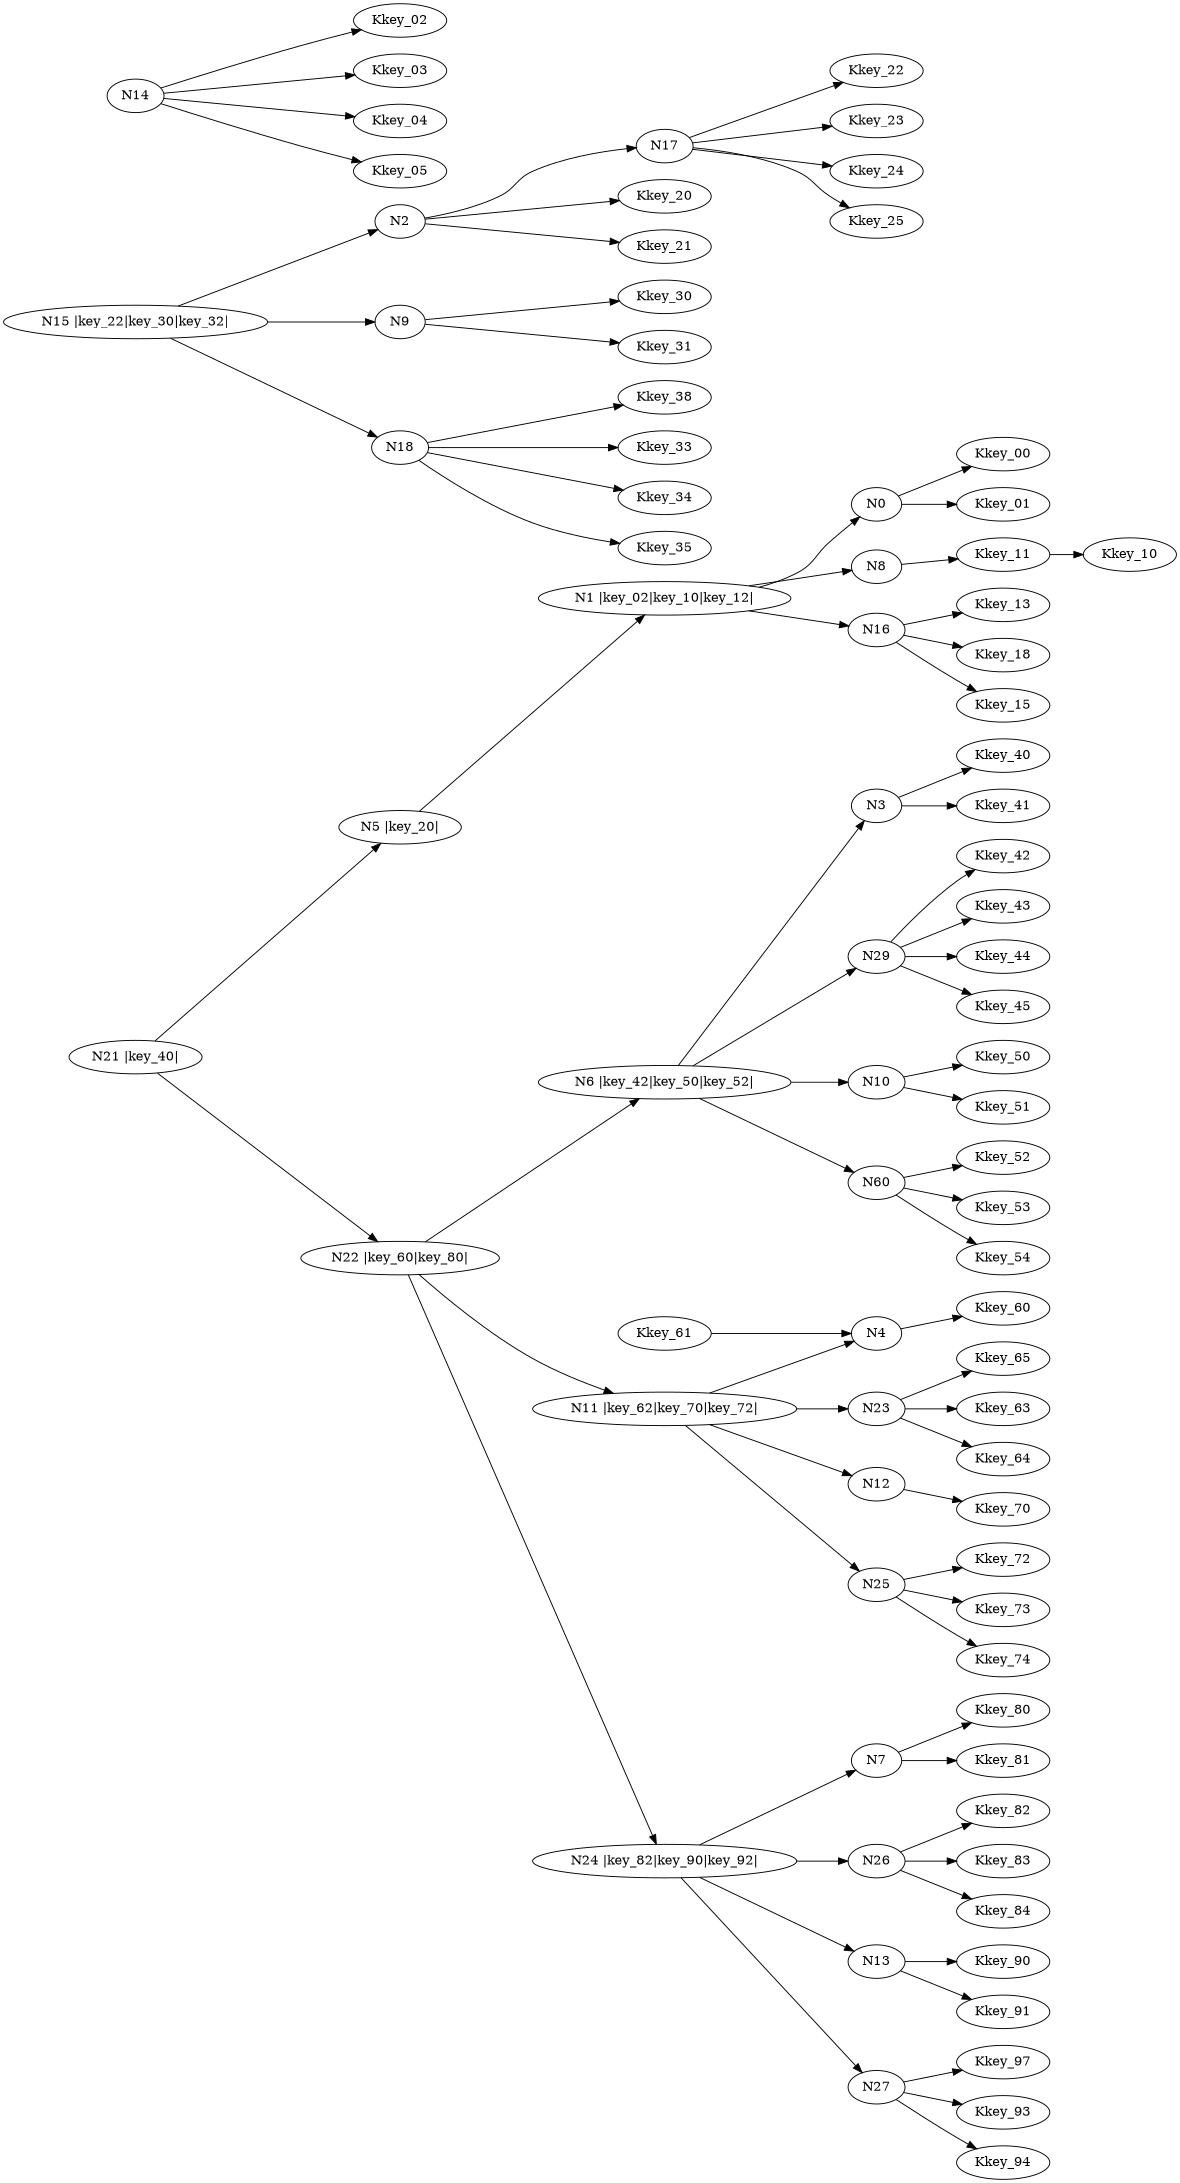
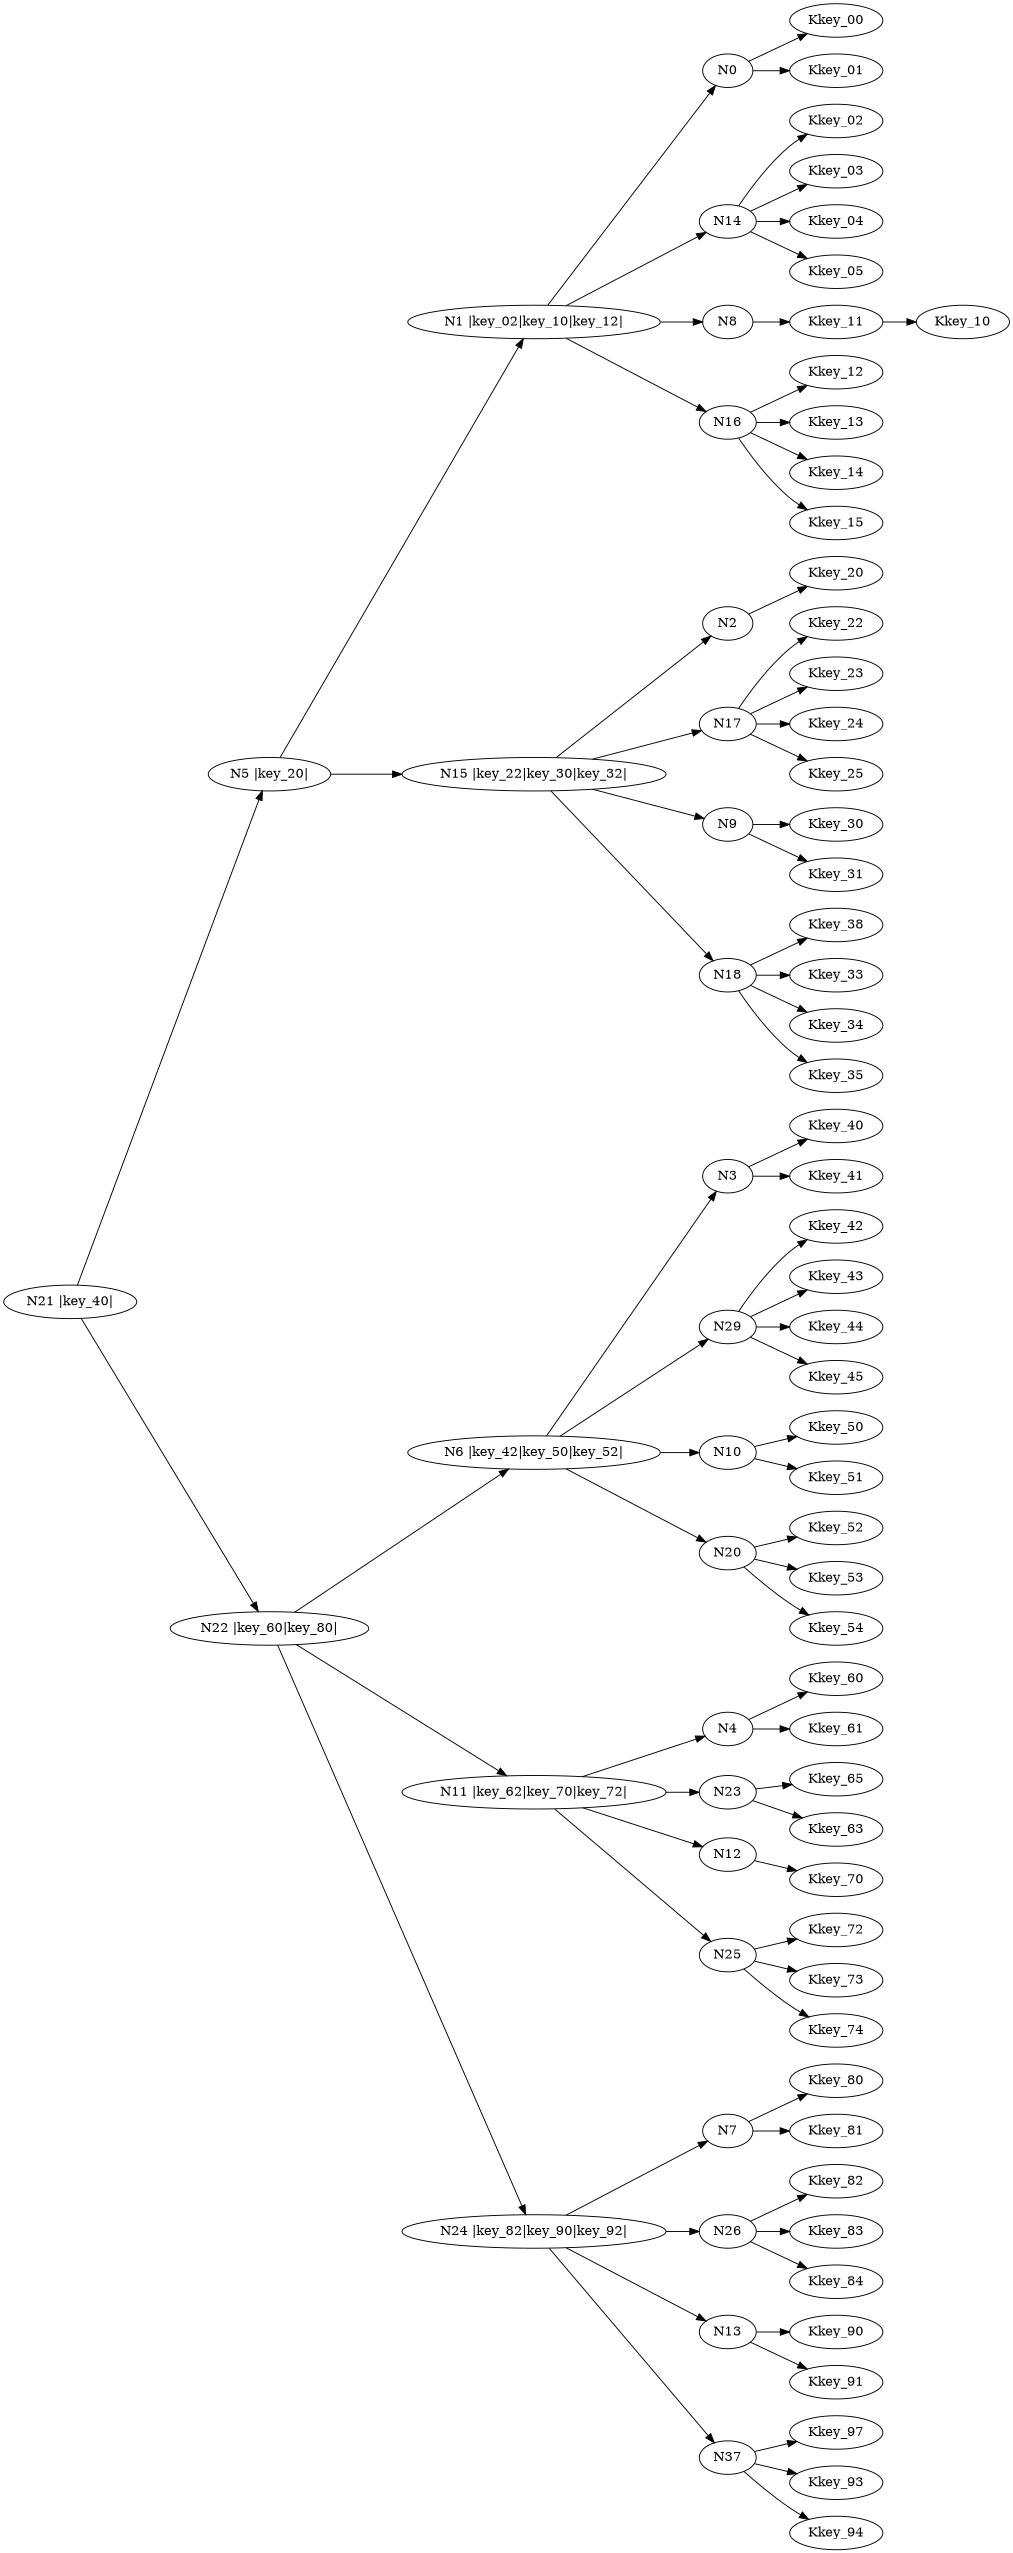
edge "N2" -> "N17": now "N15 |key_22|key_30|key_32|" -> "N17"
node "Kkey_21": removed
edge "N1 |key_02|key_10|key_12|" -> "N14": added
node "Kkey_12": added
node "Kkey_18": label "Kkey_18" -> "Kkey_14"
edge "N5 |key_20|" -> "N15 |key_22|key_30|key_32|": added
node "N60": label "N60" -> "N20"
edge "Kkey_61" -> "N4": reversed
node "Kkey_64": removed
node "N27": label "N27" -> "N37"
